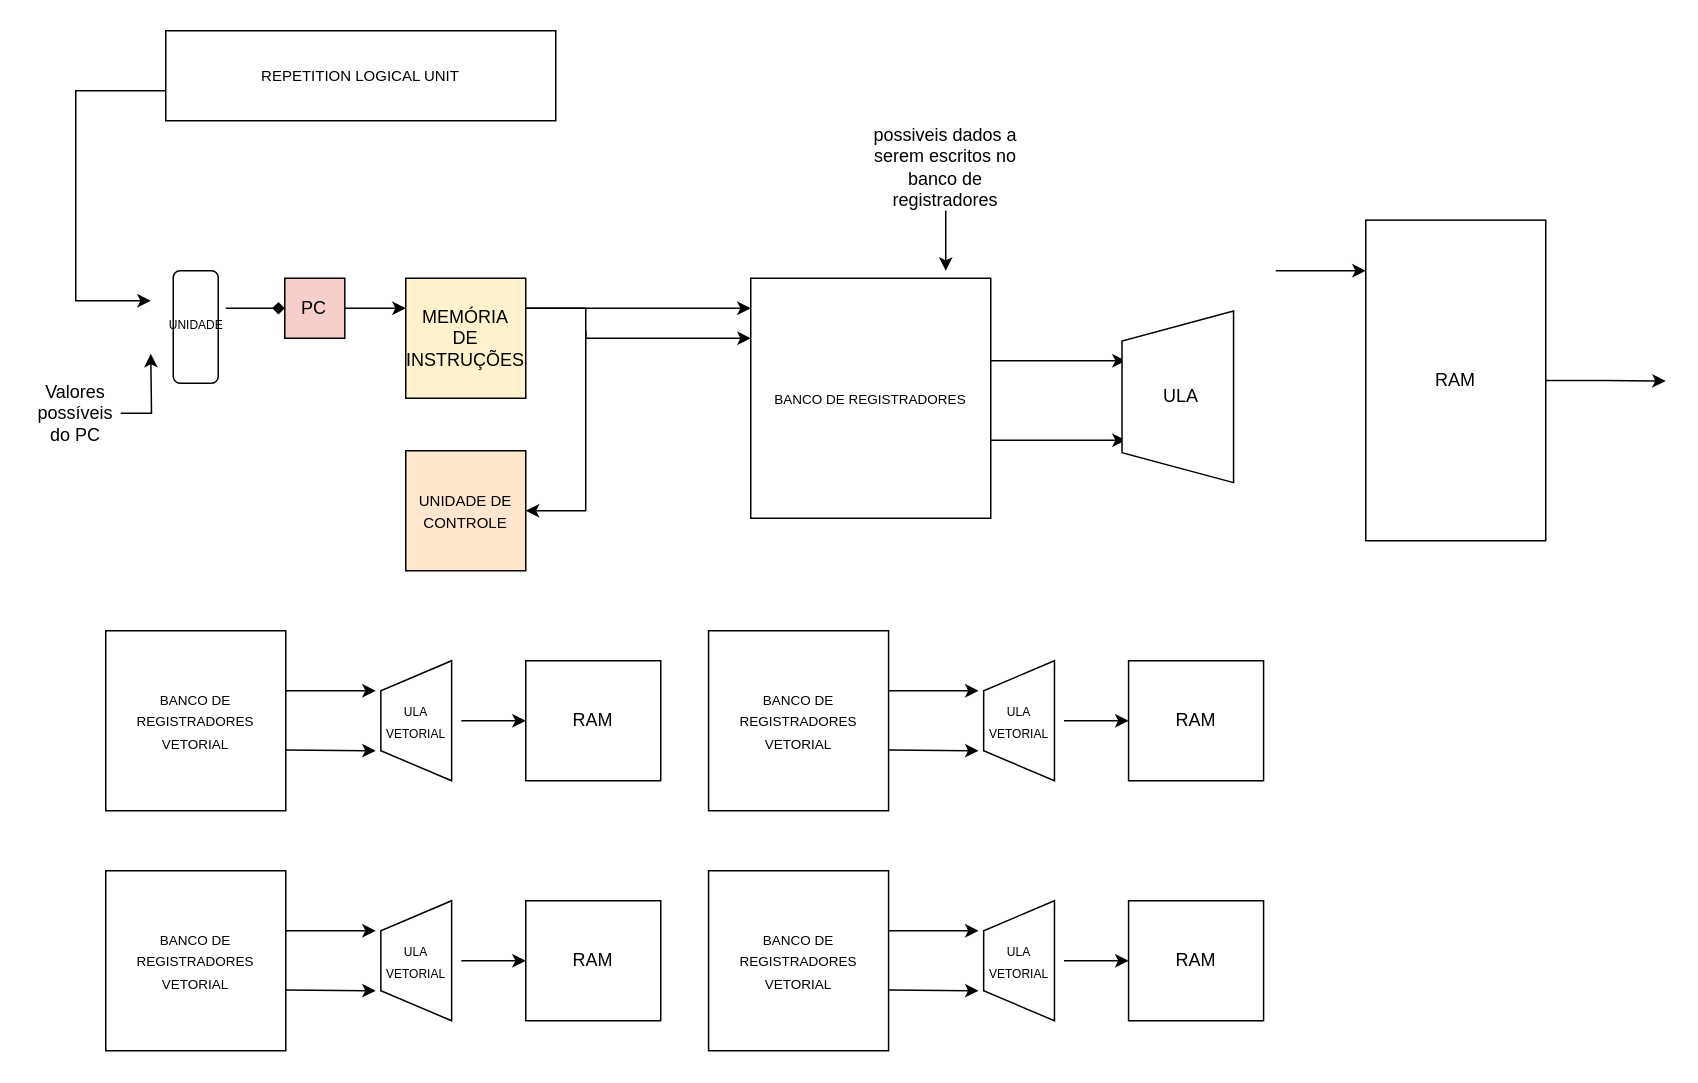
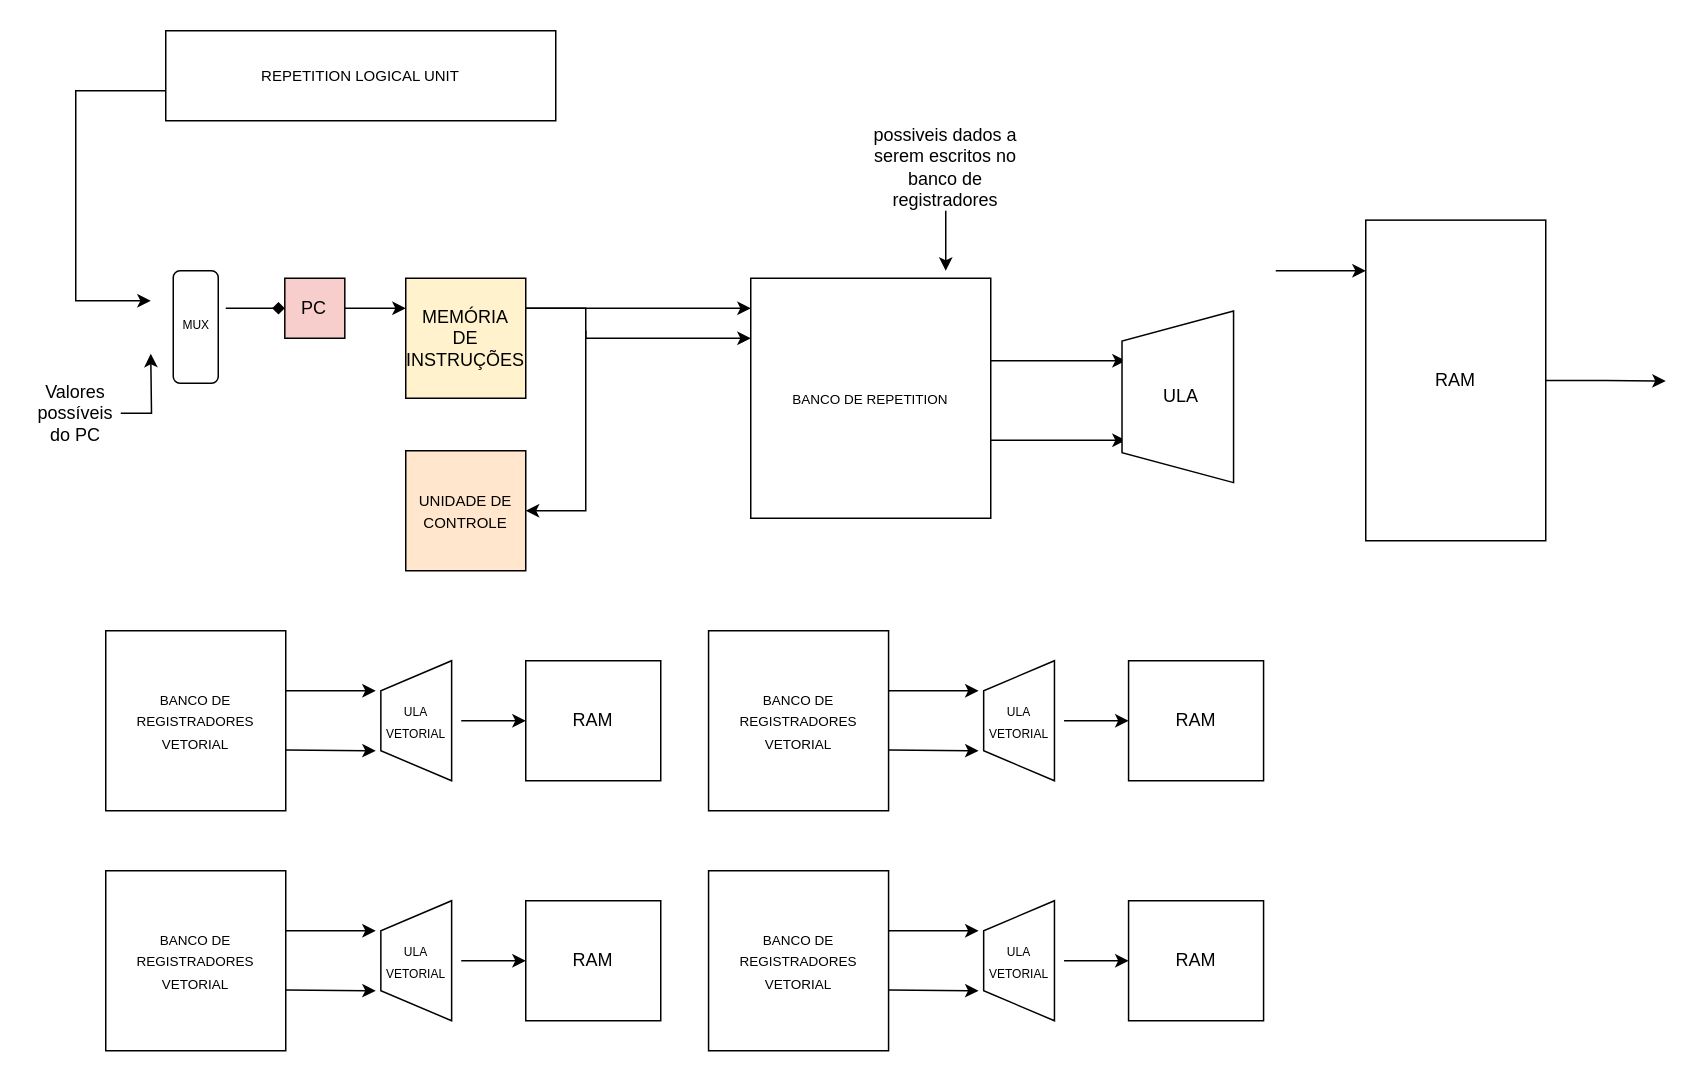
node "UNIDADE": label "UNIDADE" -> "MUX"
node "BANCO DE REGISTRADORES": label "BANCO DE REGISTRADORES" -> "BANCO DE REPETITION"
